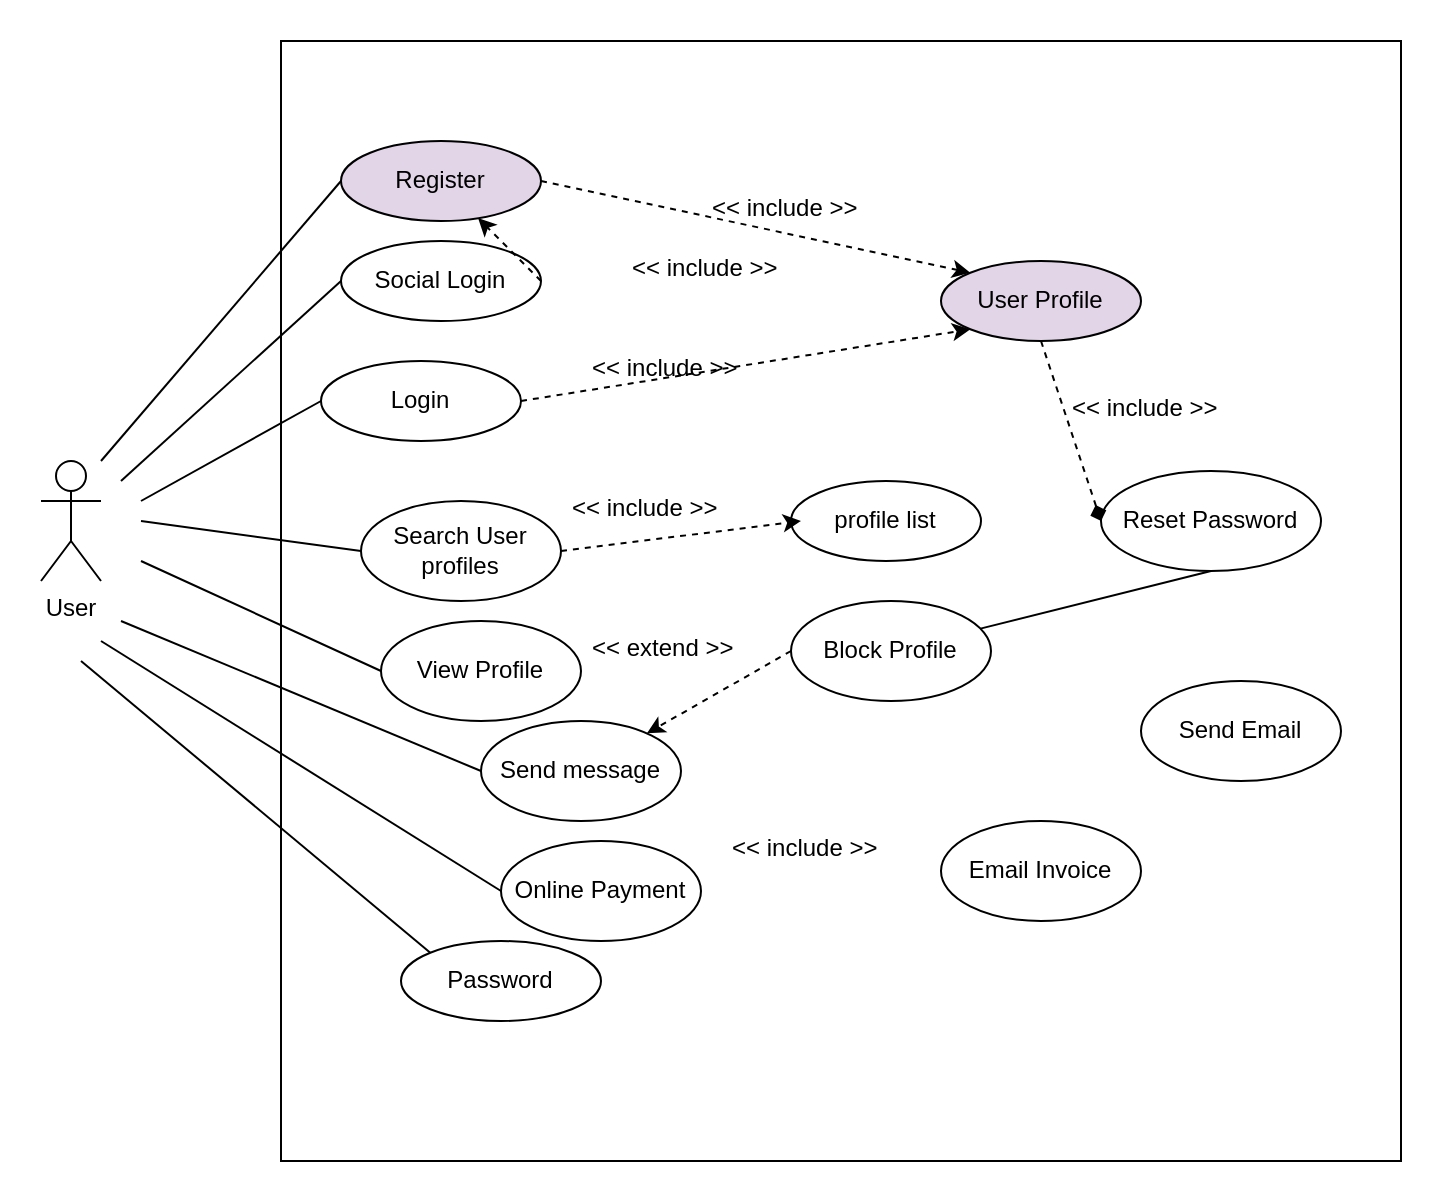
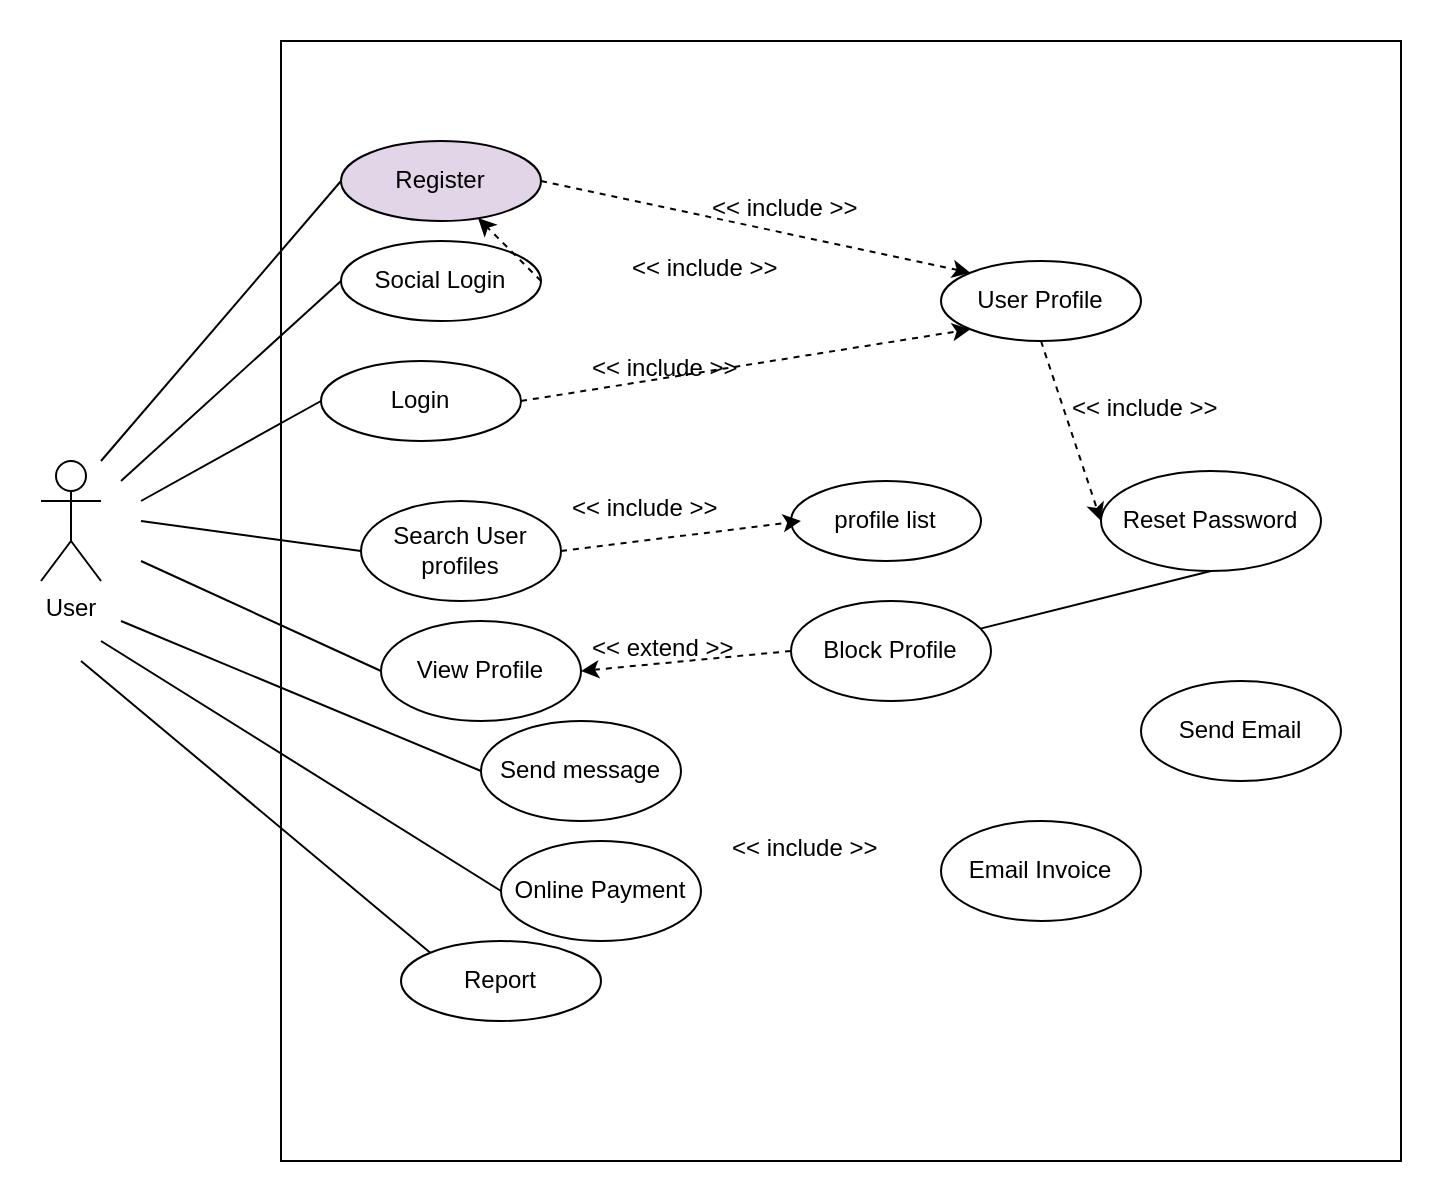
node "User Profile": fillcolor #e1d5e7 -> #ffffff
edge "User Profile" -> "Reset Password": arrowhead diamond -> classic
edge "Block Profile" -> "Send message": now "Block Profile" -> "View Profile"
node "Password": label "Password" -> "Report"
